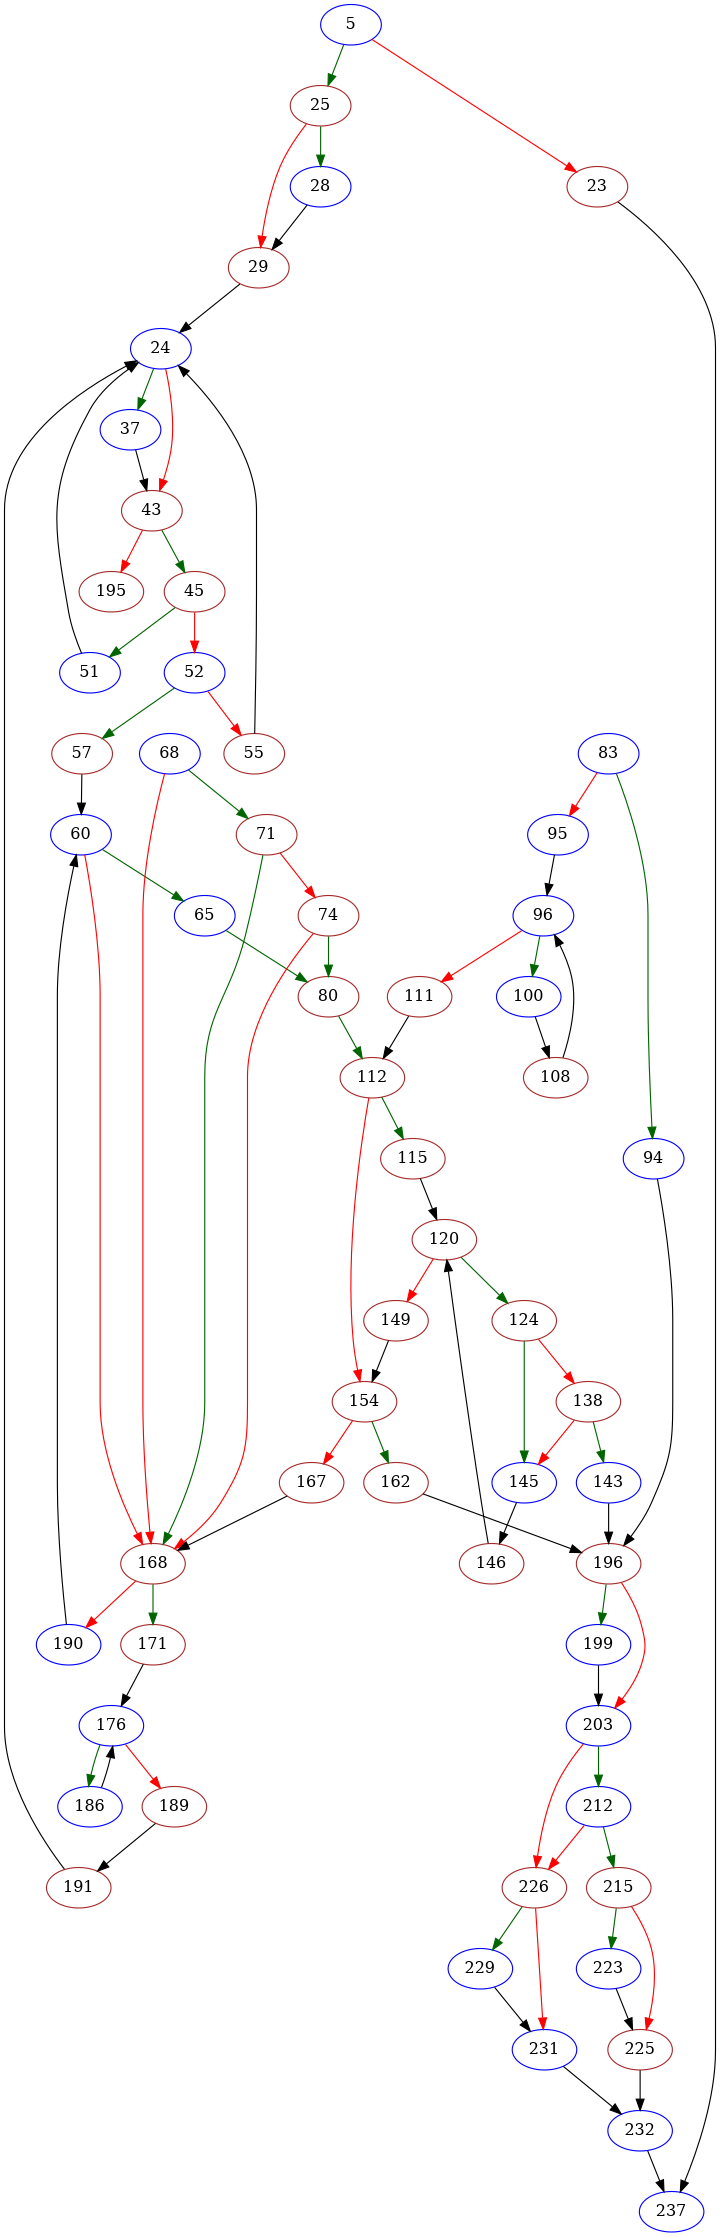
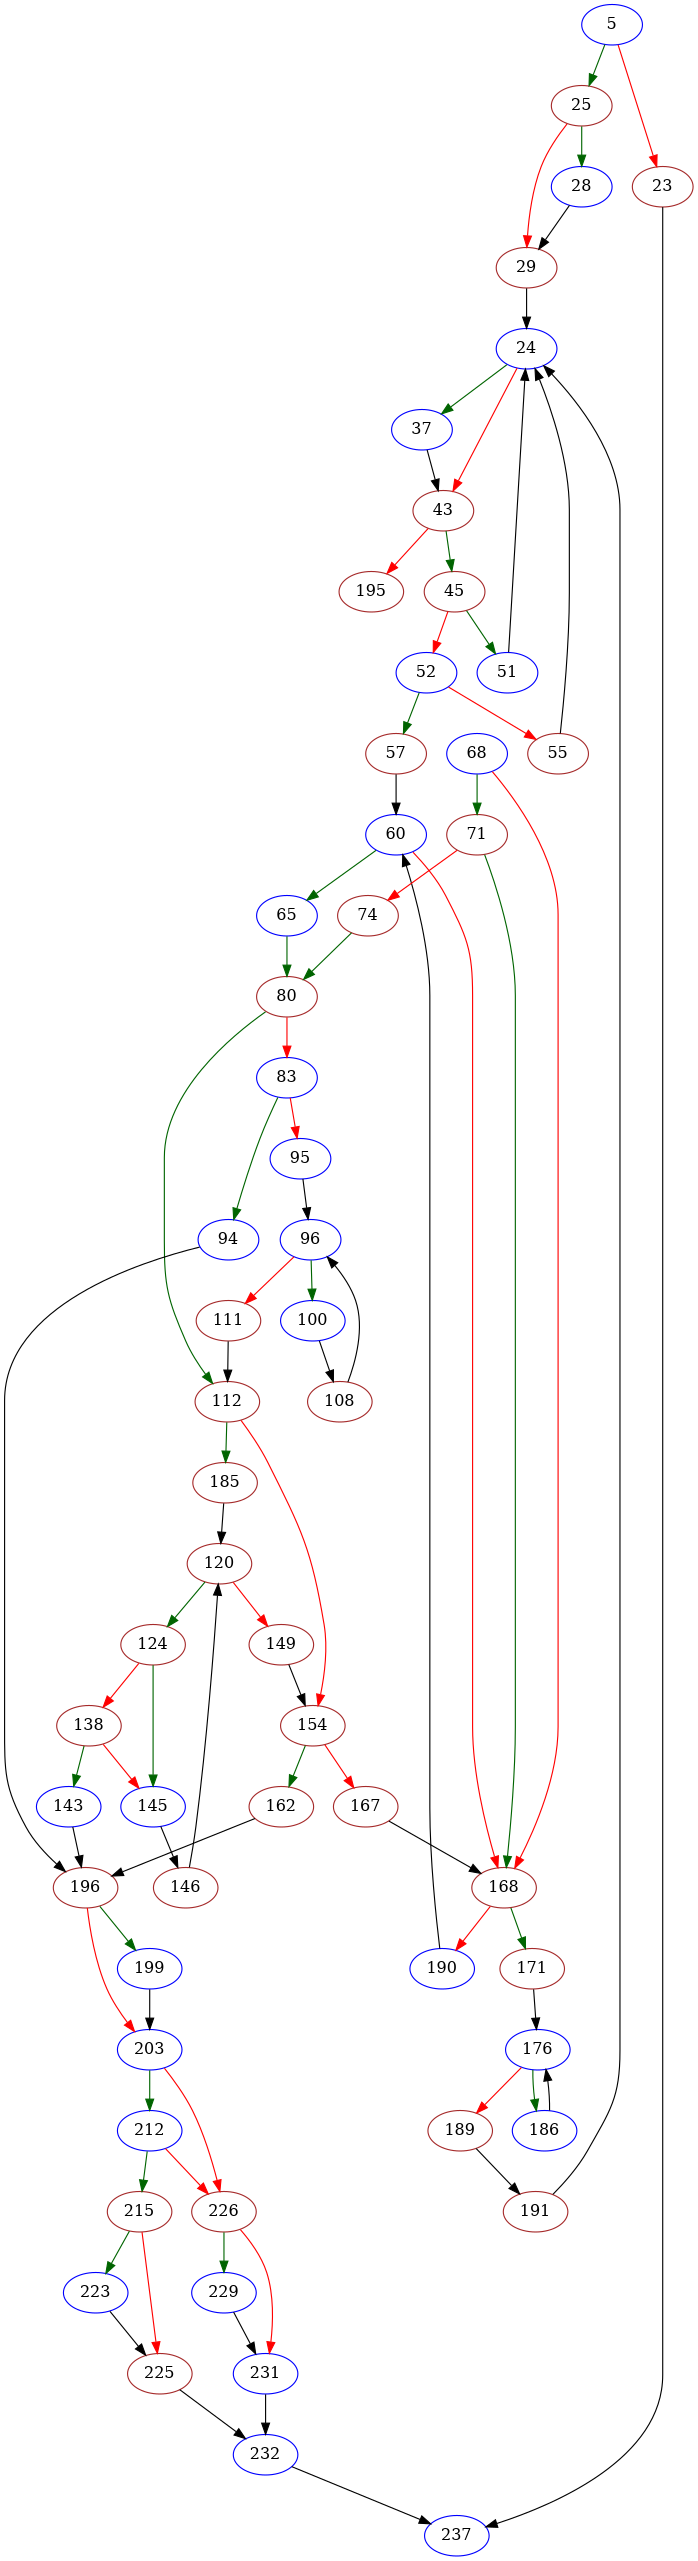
edge "80" -> "83": added
node "115": label "115" -> "185"
edge "74" -> "168": removed
